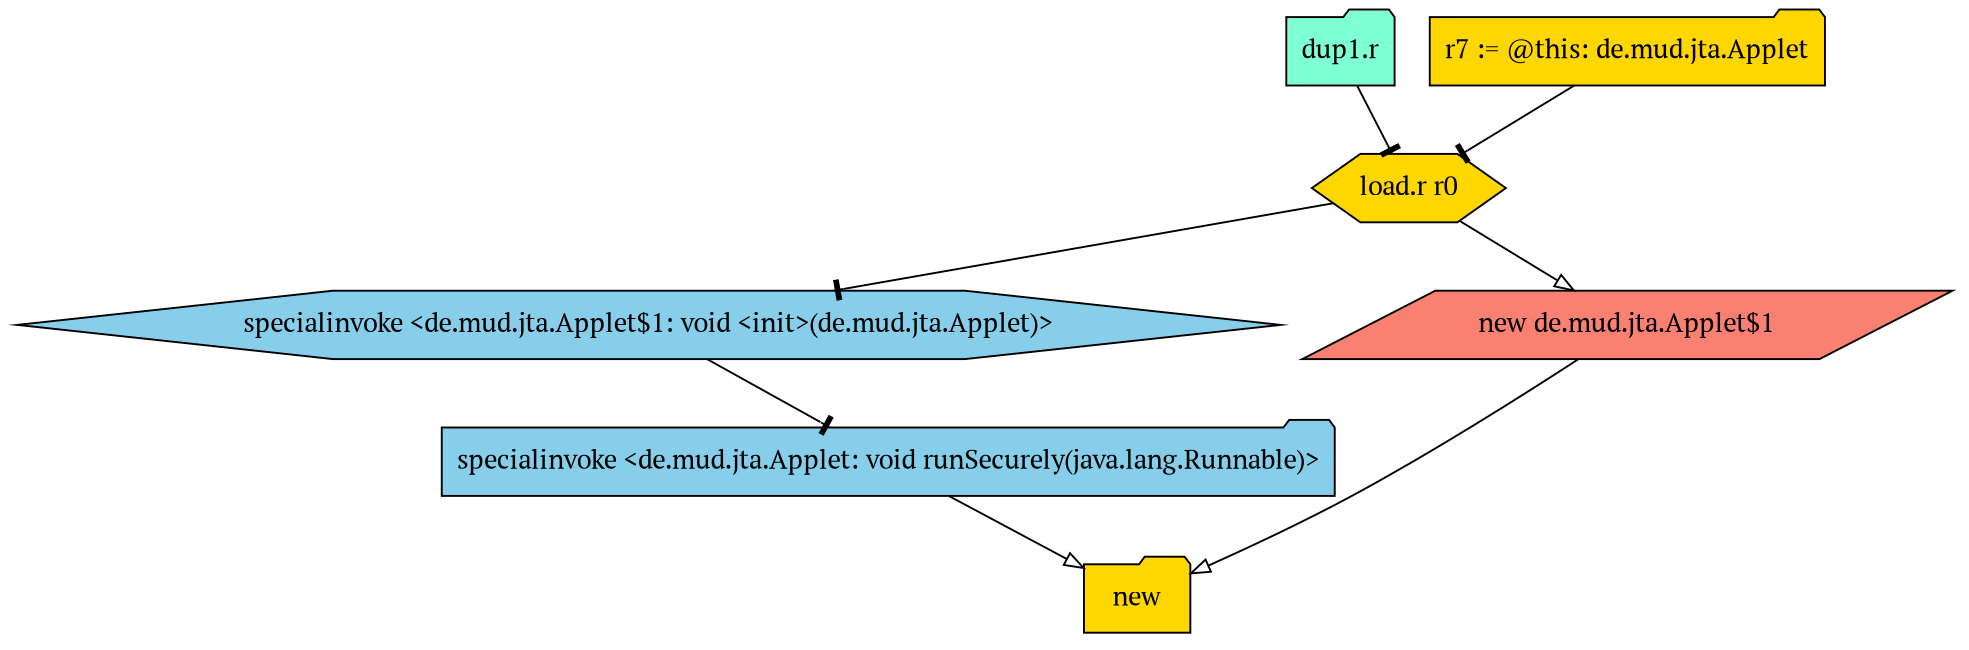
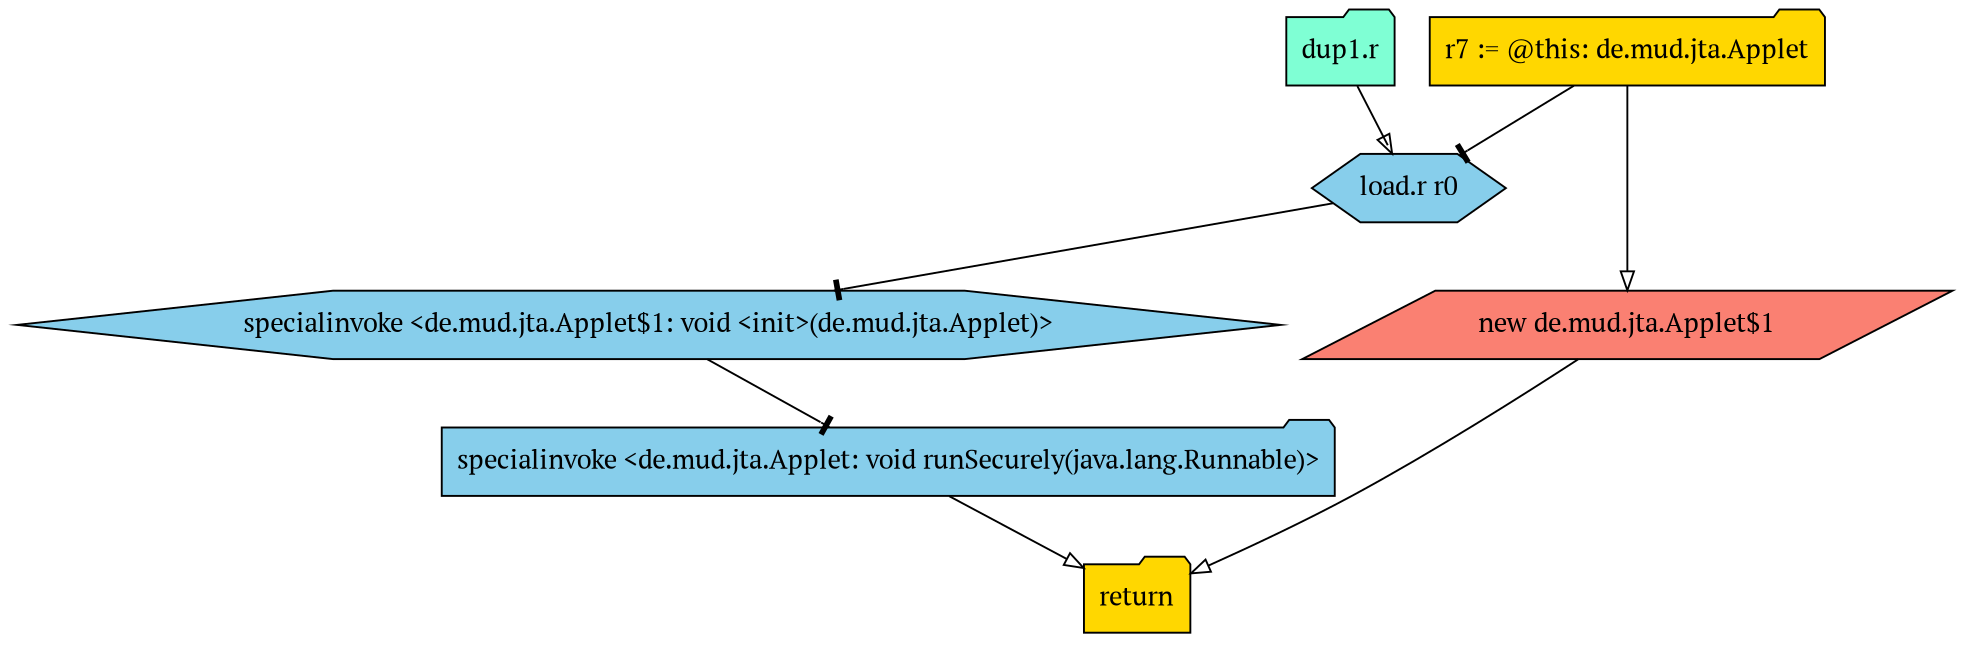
edge "dup1.r" -> "load.r r0": arrowhead tee -> onormal
node "load.r r0": fillcolor gold -> skyblue
edge "load.r r0" -> "new de.mud.jta.Applet$1": now "r7 := @this: de.mud.jta.Applet" -> "new de.mud.jta.Applet$1"
node "new": label "new" -> "return"
